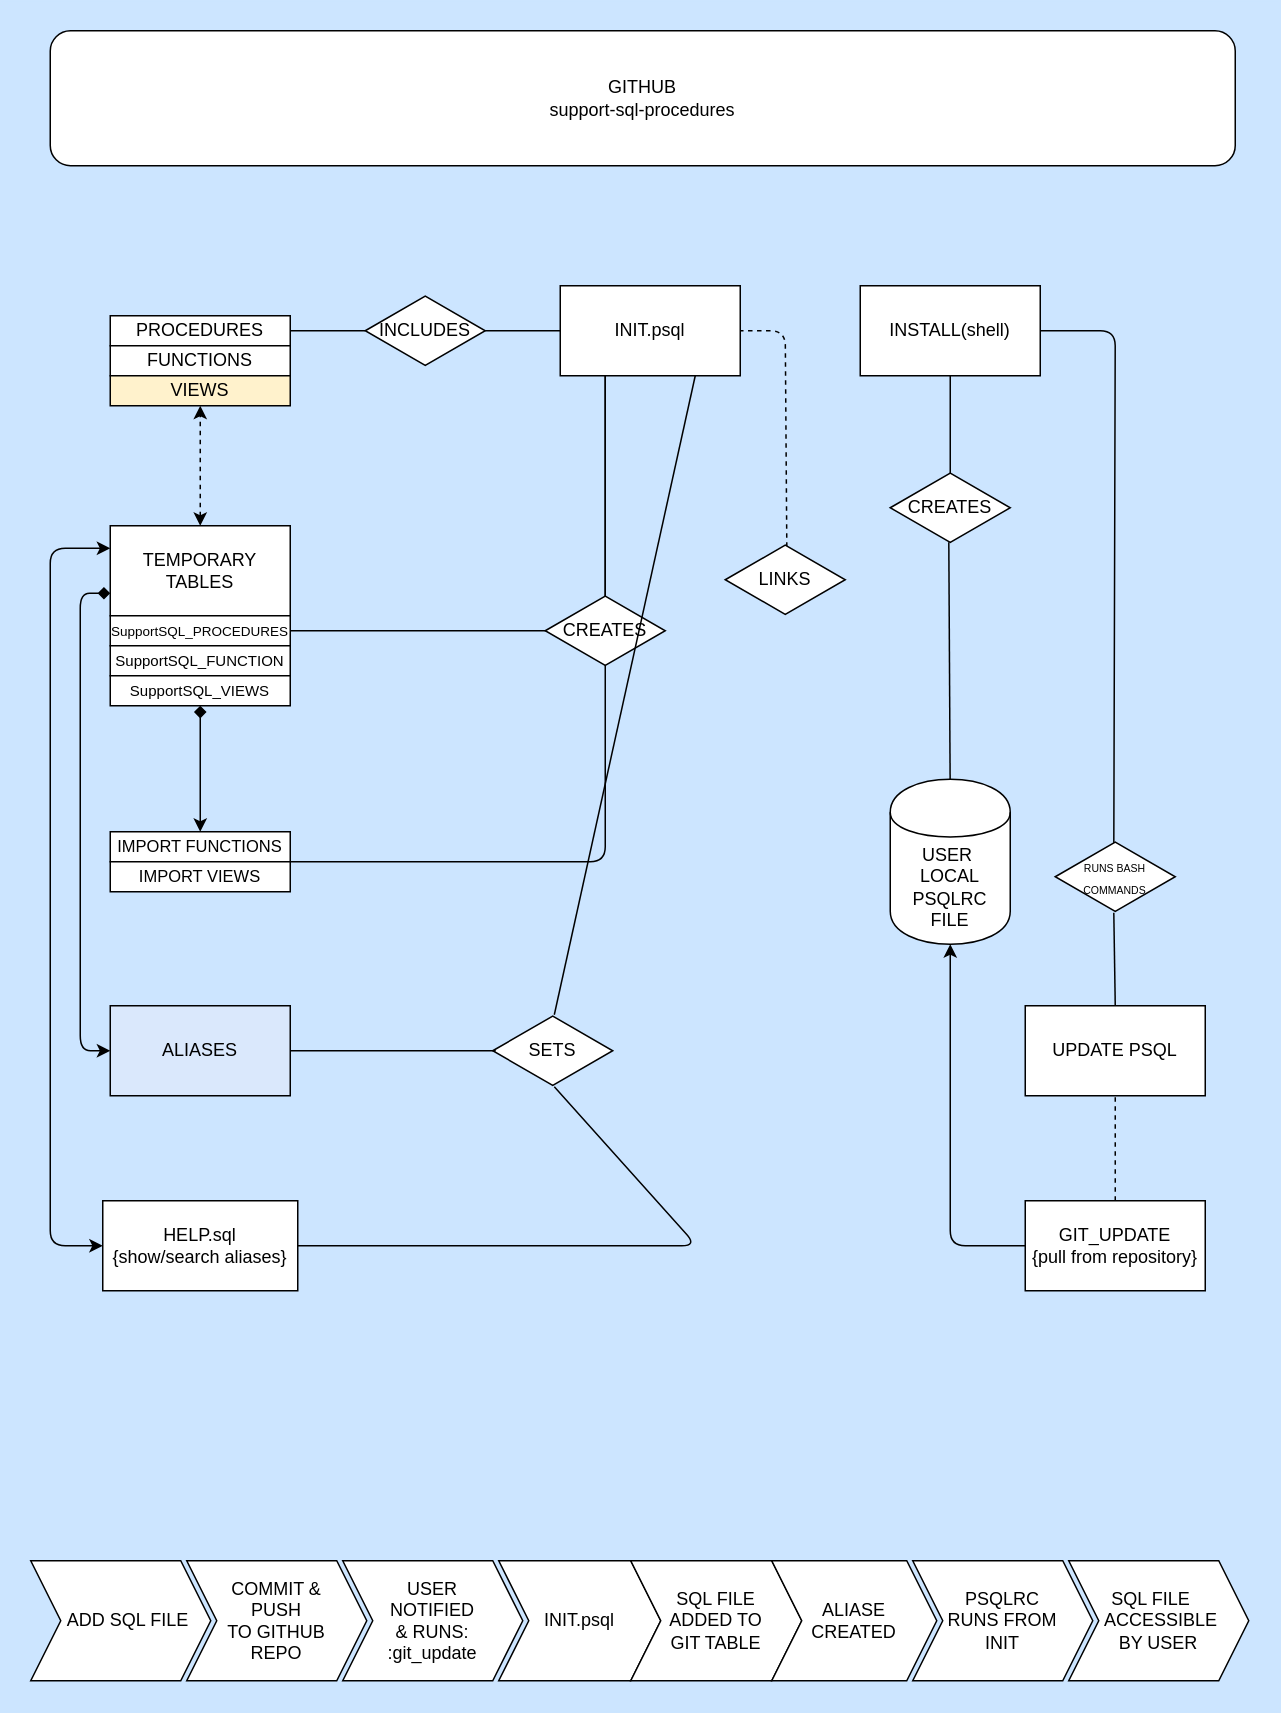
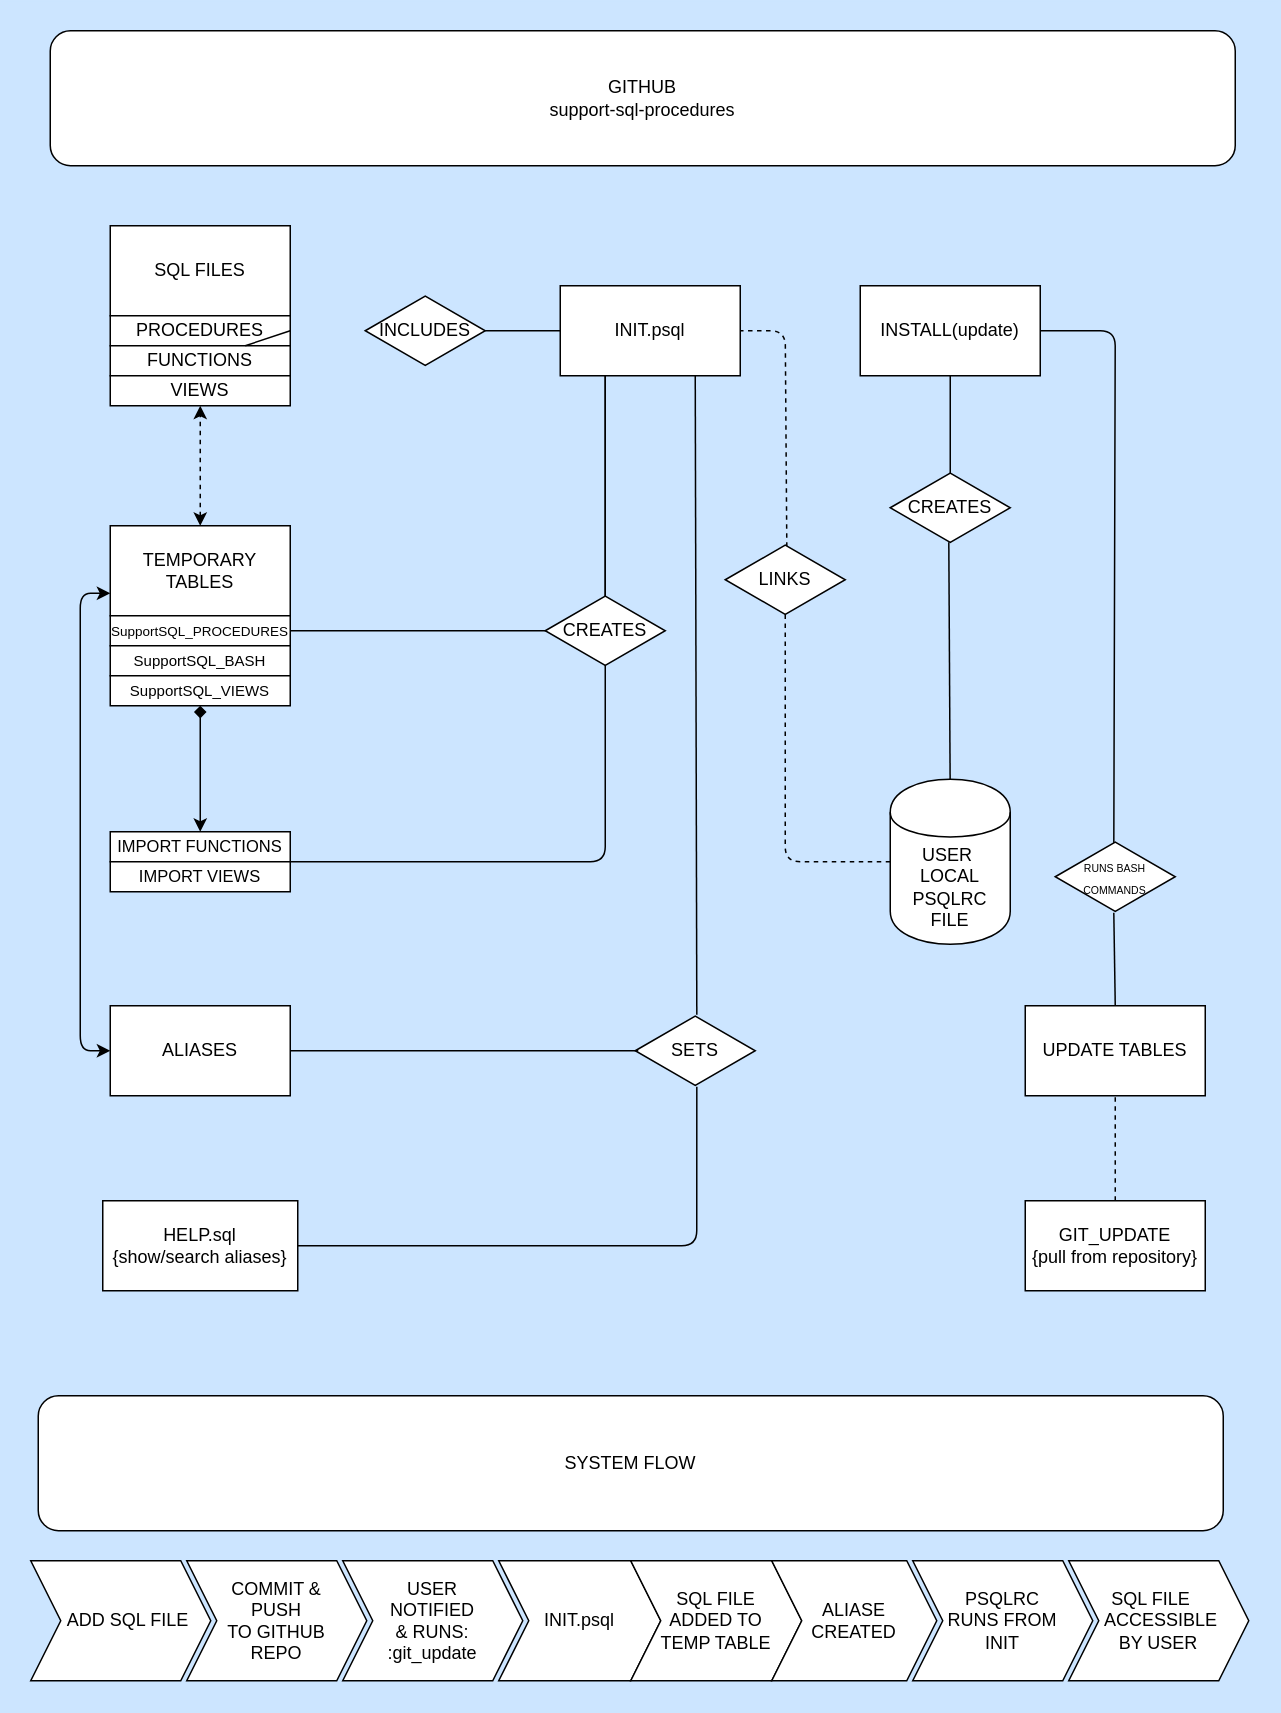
node "SQL FILES": added
edge "PROCEDURES" -- "INCLUDES": now "PROCEDURES" -- "FUNCTIONS"
node "INSTALL(shell)": label "INSTALL(shell)" -> "INSTALL(update)"
node "VIEWS": fillcolor #fff2cc -> #ffffff
edge "TEMPORARY TABLES" -- "ALIASES": arrowhead diamond -> classic
node "SupportSQL_FUNCTION": label "SupportSQL_FUNCTION" -> "SupportSQL_BASH"
edge "LINKS" -- "USER LOCAL PSQLRC FILE": added
edge "TEMPORARY TABLES" -- "HELP.sql {show/search aliases}": removed
node "ALIASES": fillcolor #dae8fc -> #ffffff
node "SETS": moved (553, 1051) -> (695, 1051)
node "UPDATE PSQL": label "UPDATE PSQL" -> "UPDATE TABLES"
edge "GIT_UPDATE {pull from repository}" -> "USER LOCAL PSQLRC FILE": removed
node "SYSTEM FLOW": added
node "SQL FILE ADDED TO GIT TABLE": label "SQL FILE ADDED TO GIT TABLE" -> "SQL FILE ADDED TO TEMP TABLE"
